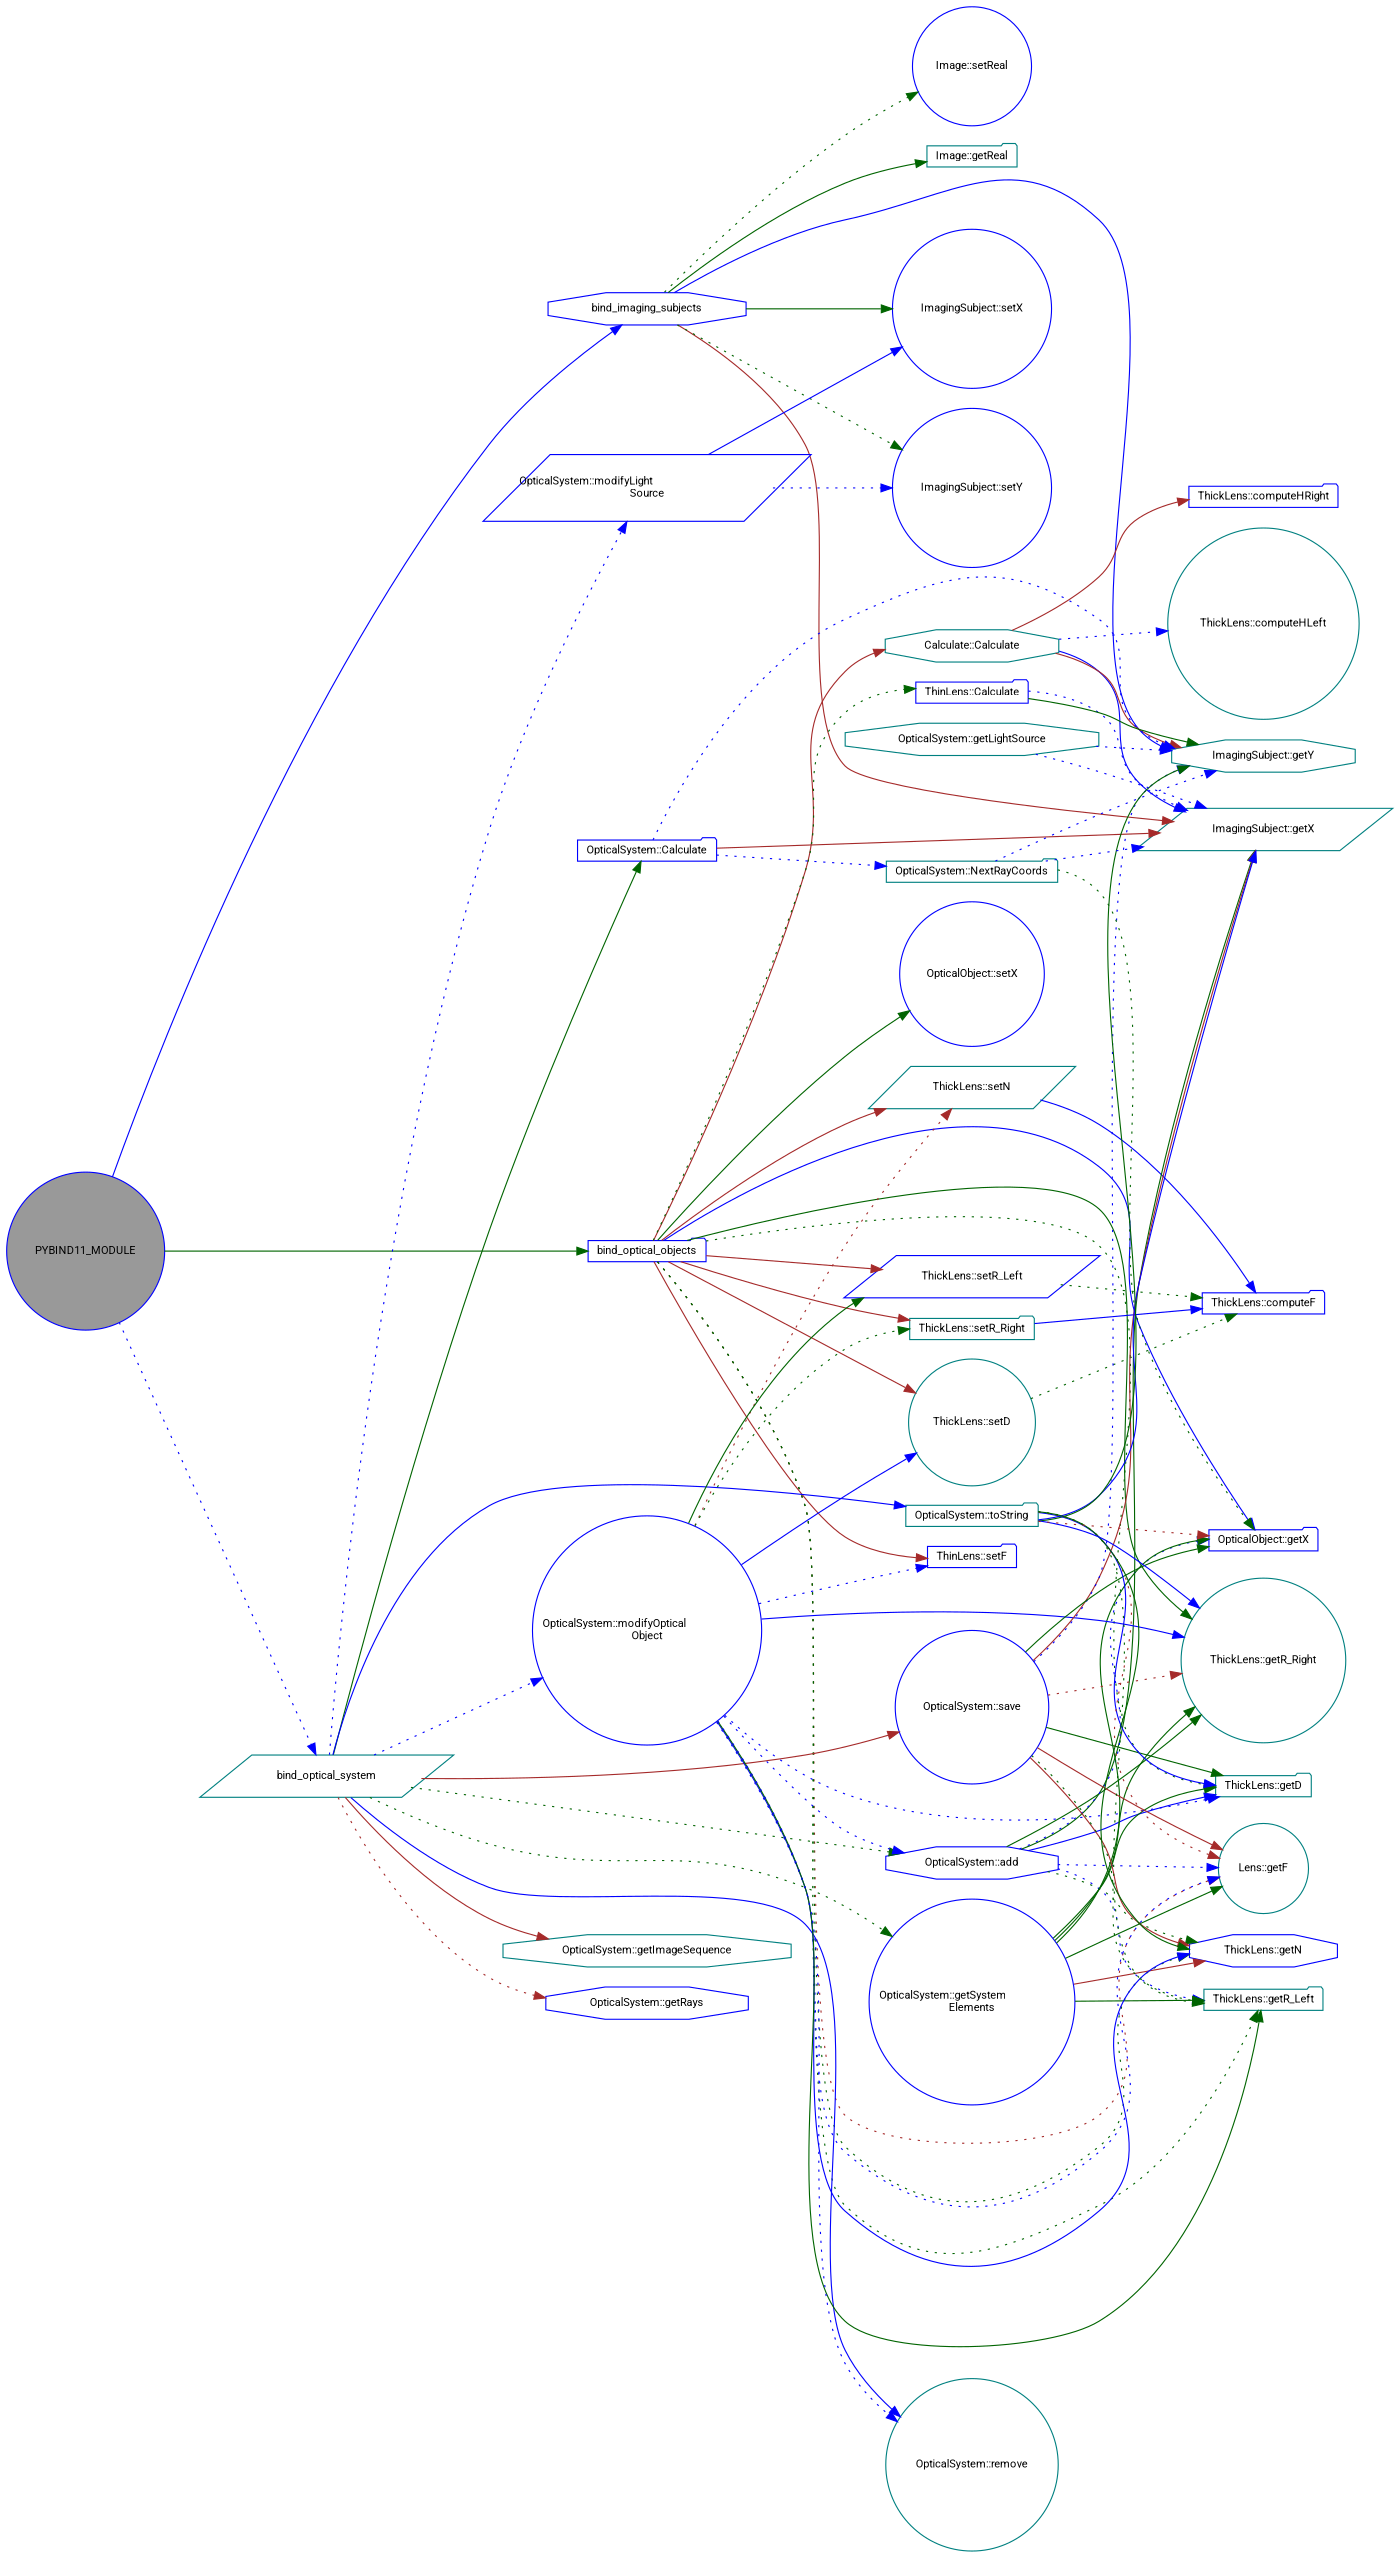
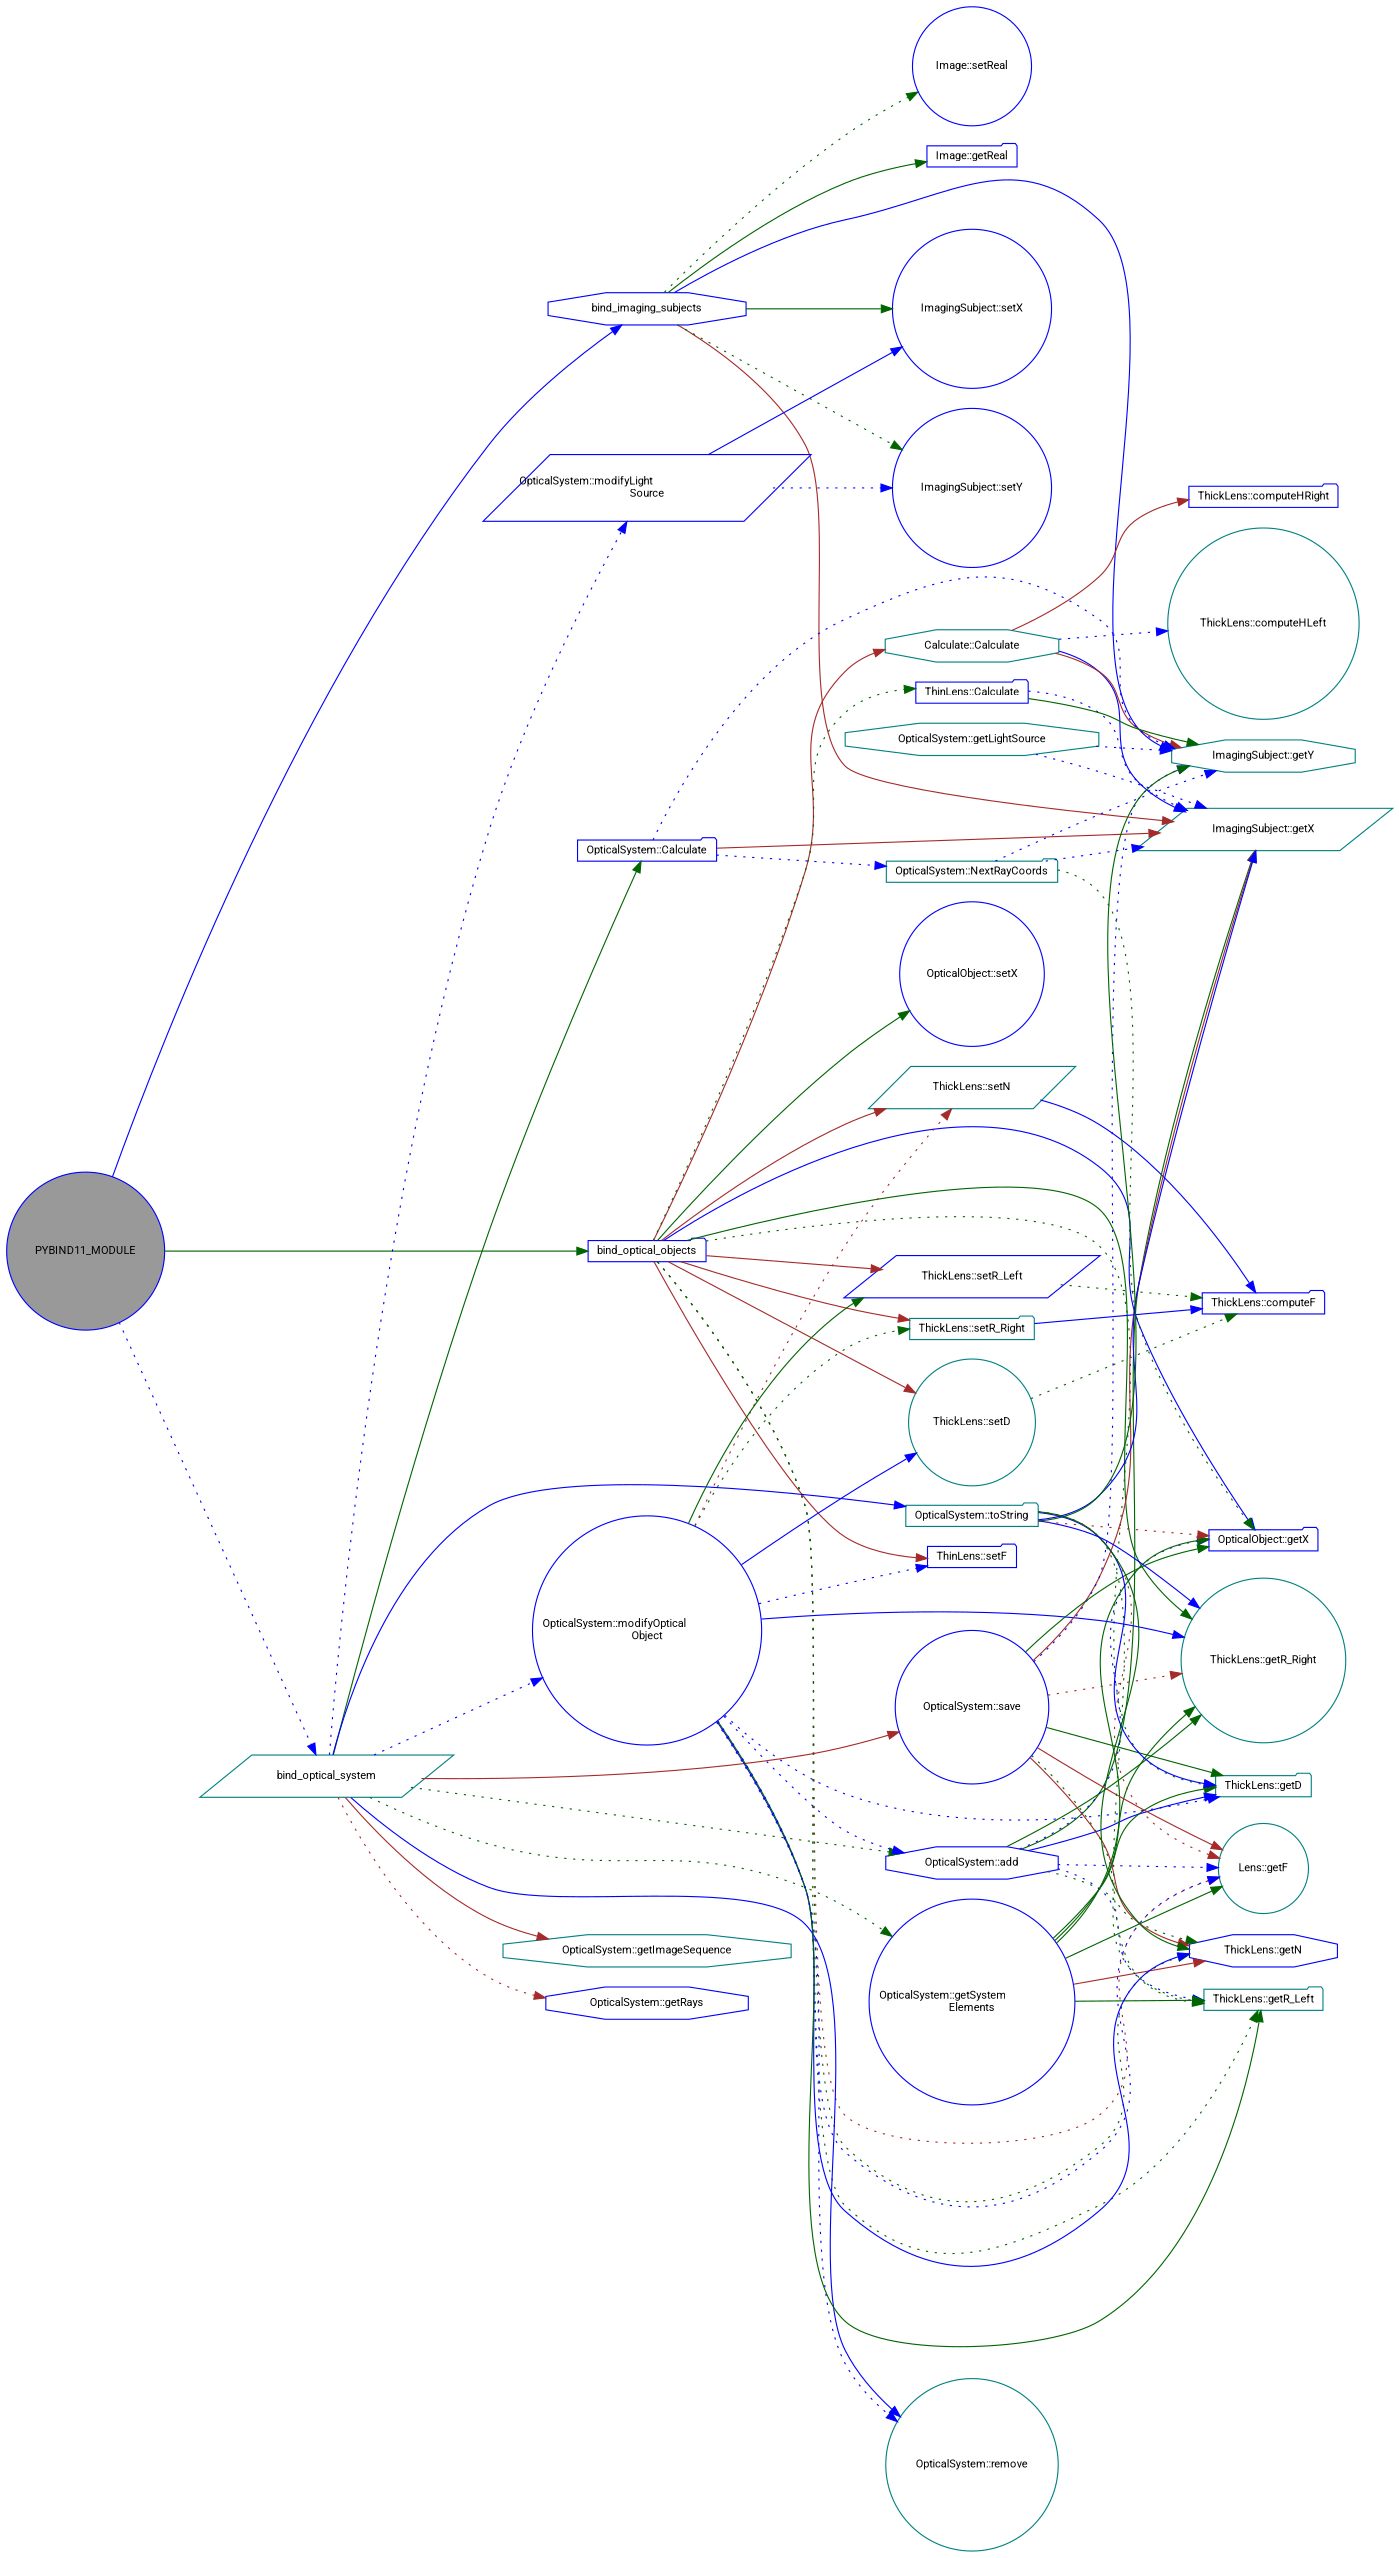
node "Image::getReal": color teal -> blue
